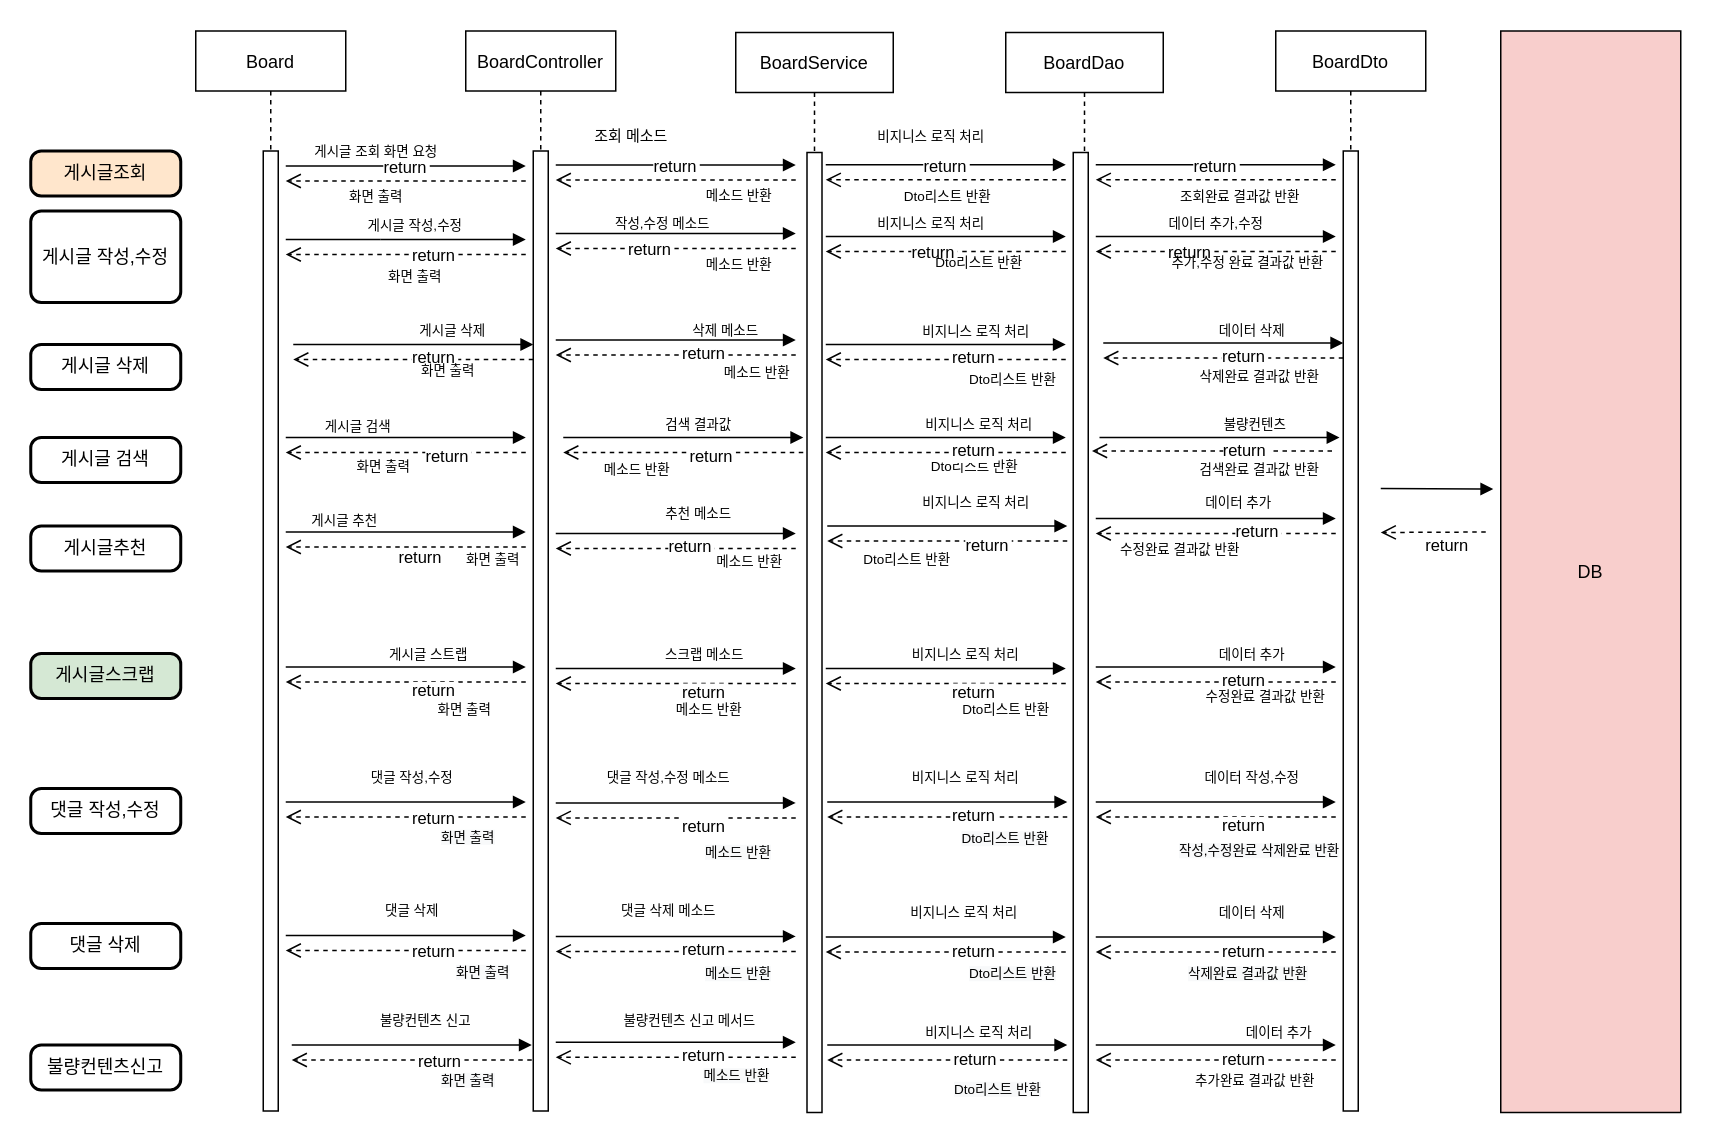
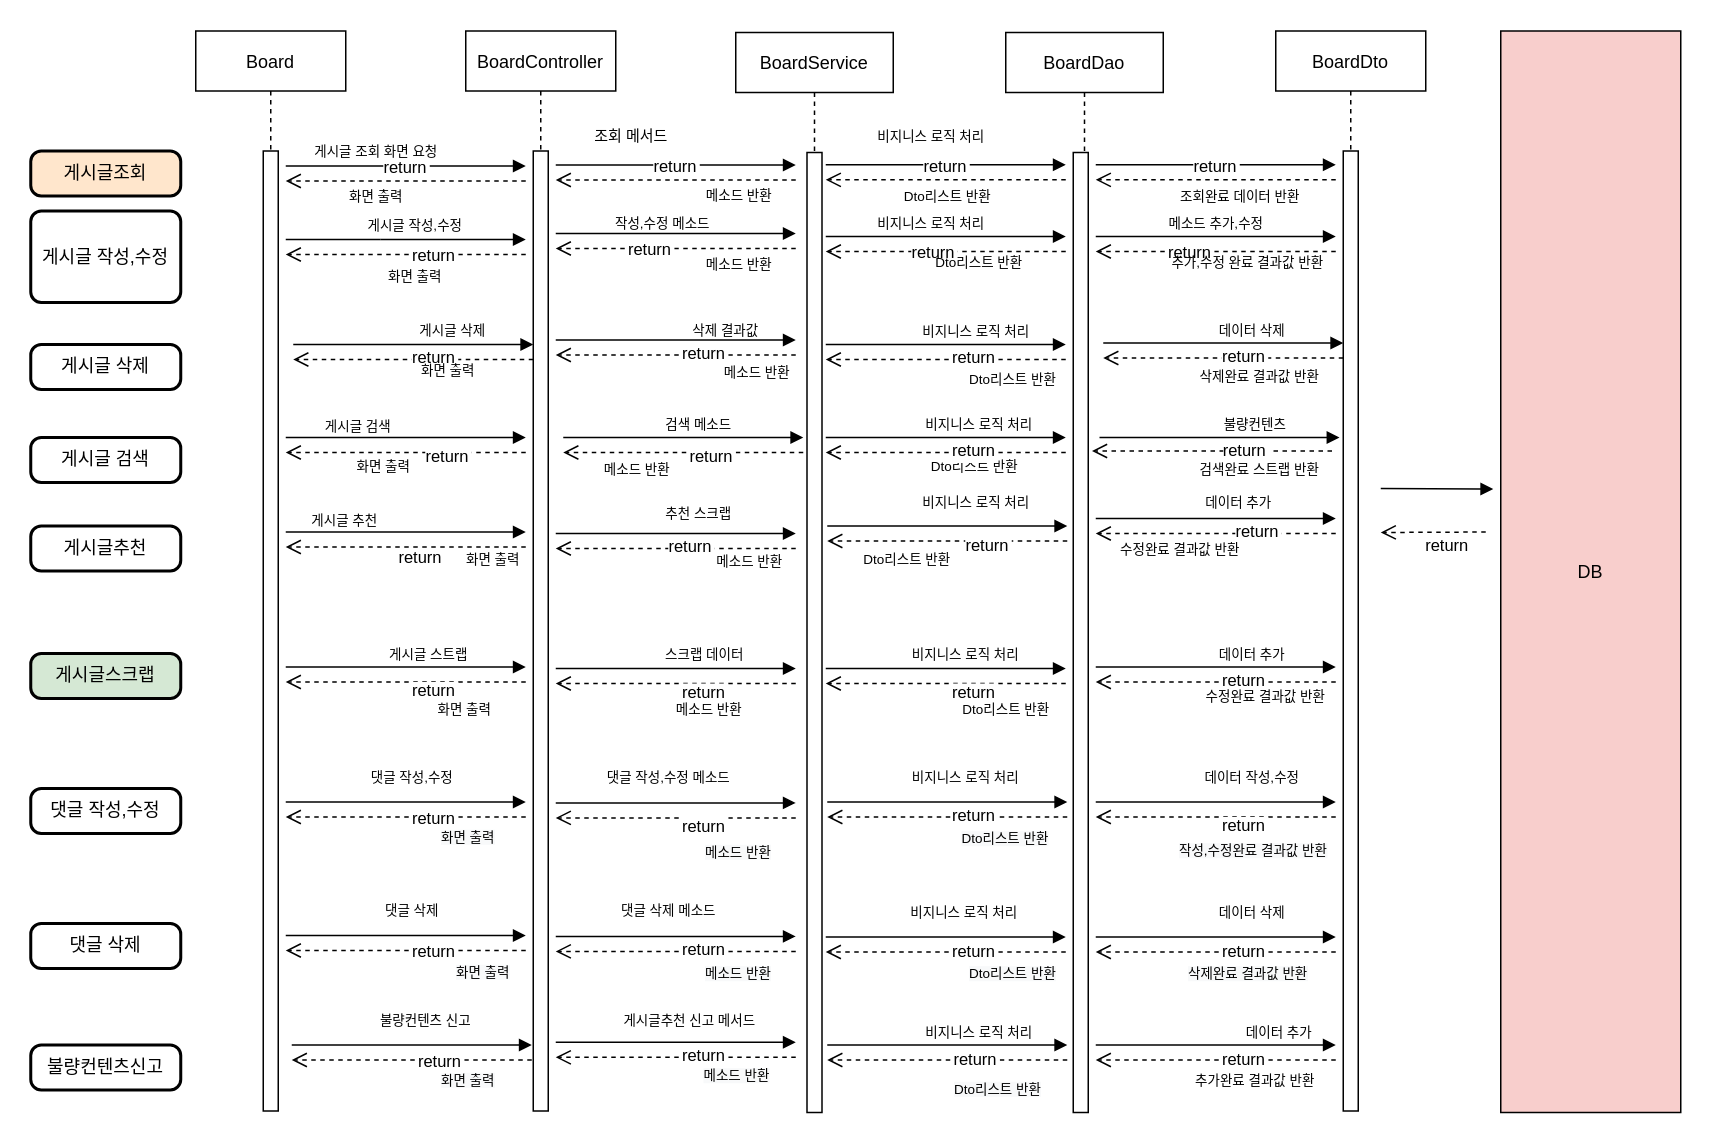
node "조회 메소드": label "조회 메소드" -> "조회 메서드"
node "조회완료 결과값 반환": label "조회완료 결과값 반환" -> "조회완료 데이터 반환"
node "데이터 추가,수정": label "데이터 추가,수정" -> "메소드 추가,수정"
node "삭제 메소드": label "삭제 메소드" -> "삭제 결과값"
node "검색 결과값": label "검색 결과값" -> "검색 메소드"
node "검색완료 결과값 반환": label "검색완료 결과값 반환" -> "검색완료 스트랩 반환"
node "추천 메소드": label "추천 메소드" -> "추천 스크랩"
node "스크랩 메소드": label "스크랩 메소드" -> "스크랩 데이터"
node "작성,수정완료 삭제완료 반환": label "작성,수정완료 삭제완료 반환" -> "작성,수정완료 결과값 반환"
node "불량컨텐츠 신고 메서드": label "불량컨텐츠 신고 메서드" -> "게시글추천 신고 메서드"
